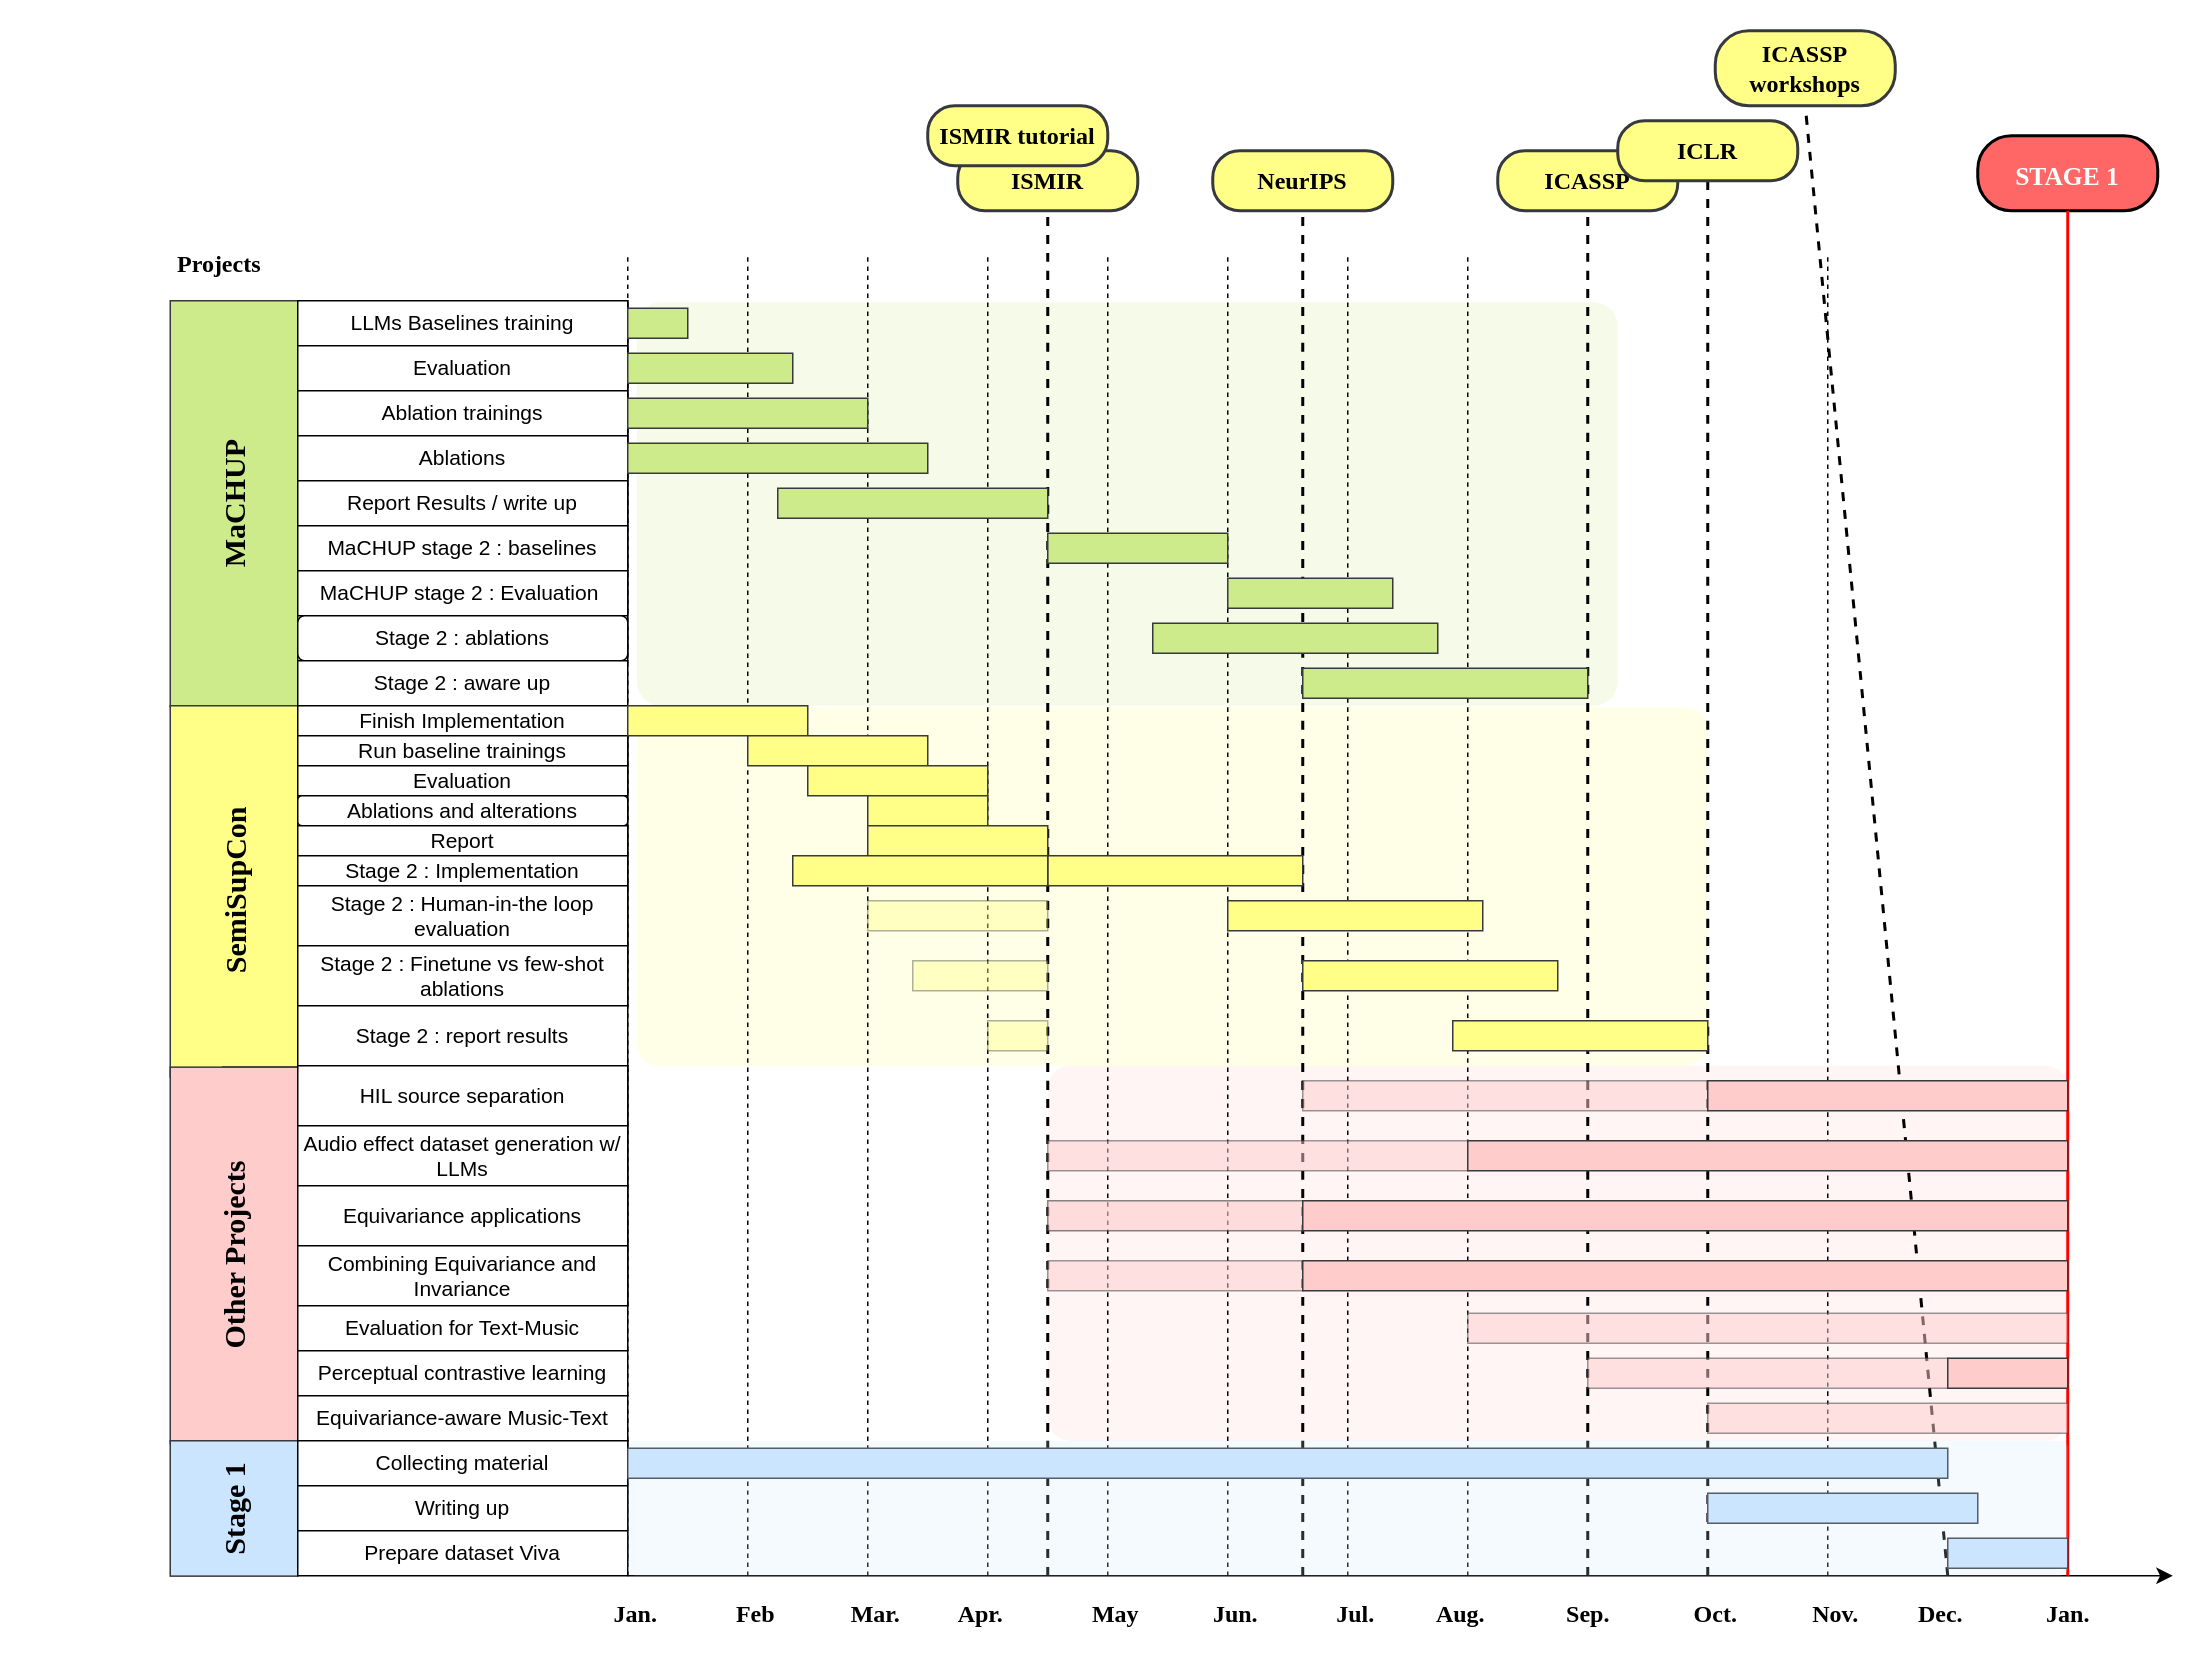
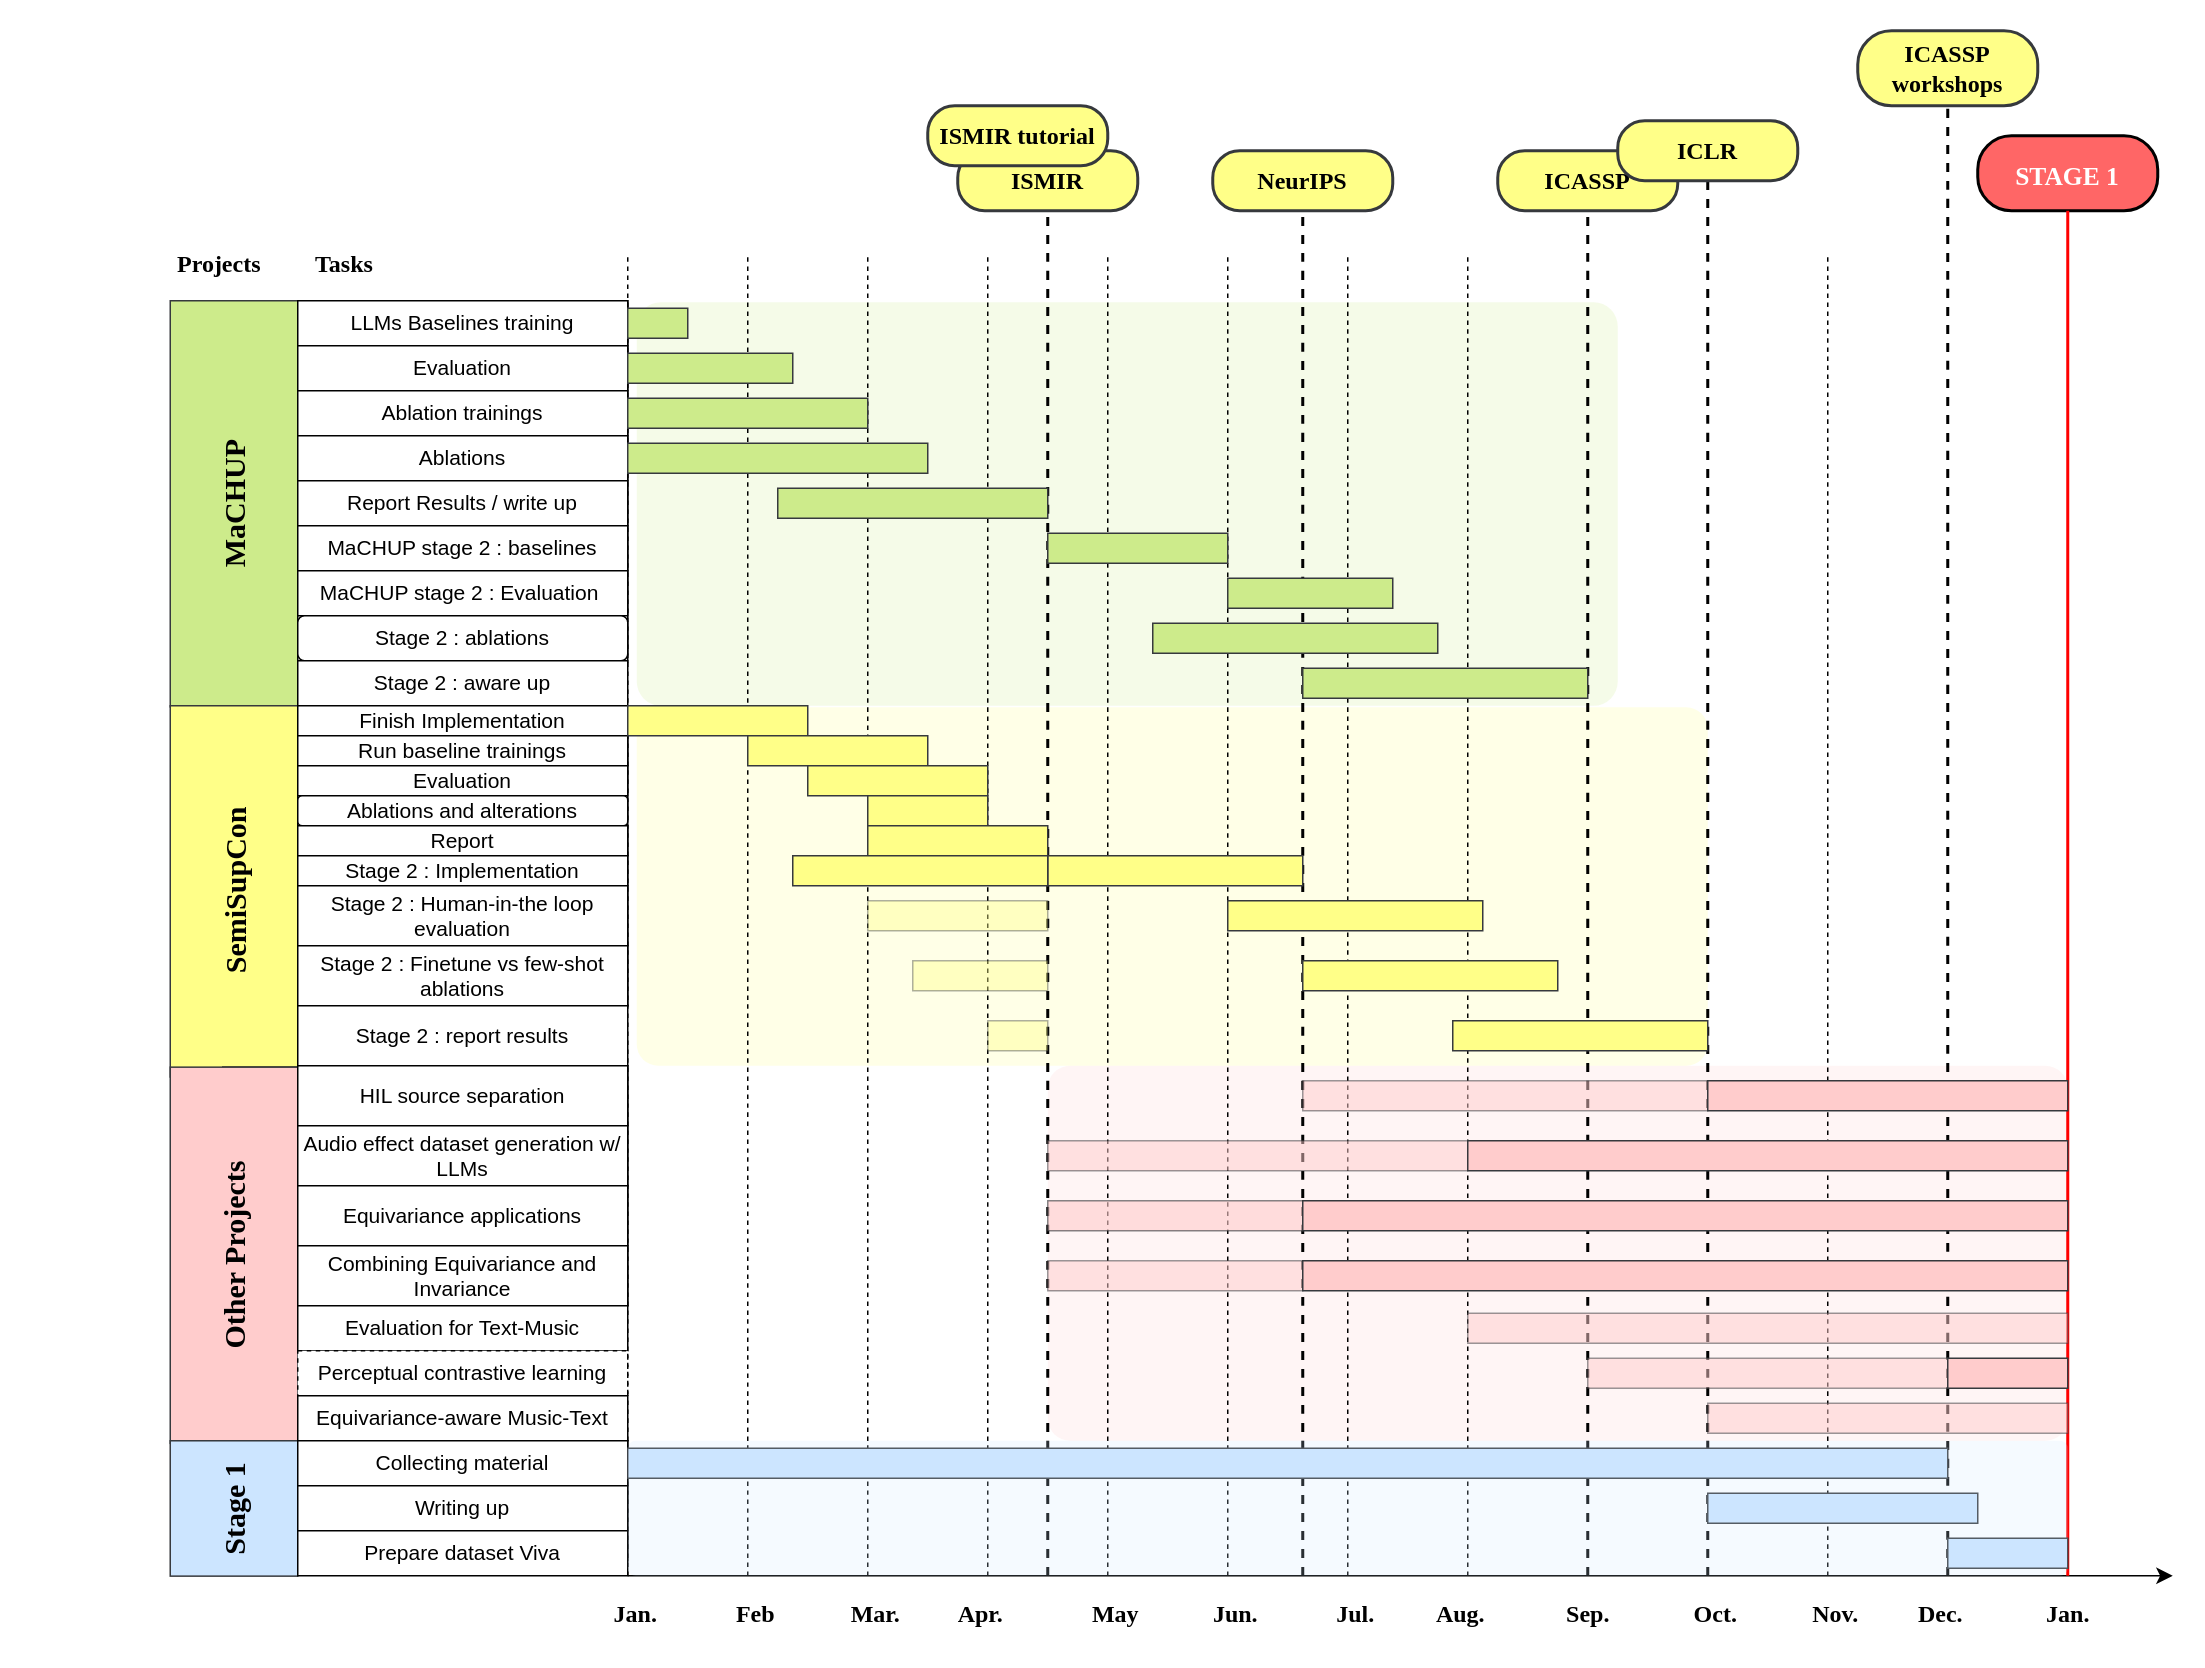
node "ICASSP workshops": moved (1805, 68) -> (1948, 68)
node "Tasks": added
node "Perceptual contrastive learning": style solid -> dashed
